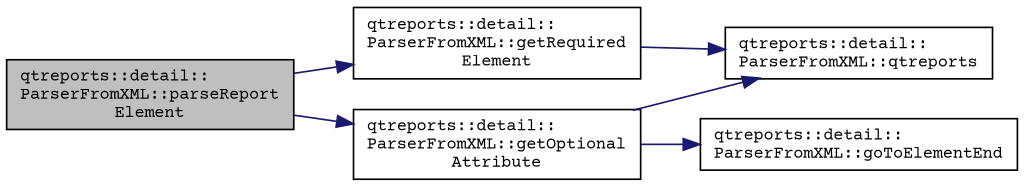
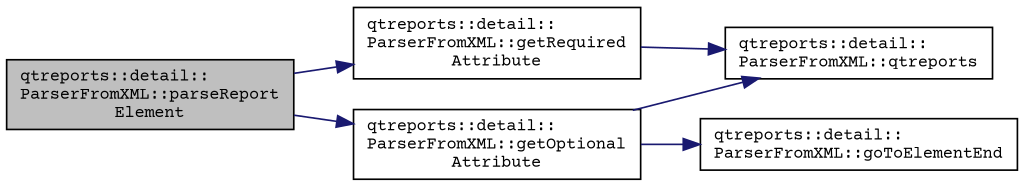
node "qtreports::detail:: ParserFromXML::getRequired Element": label "qtreports::detail:: ParserFromXML::getRequired Element" -> "qtreports::detail:: ParserFromXML::getRequired Attribute"
